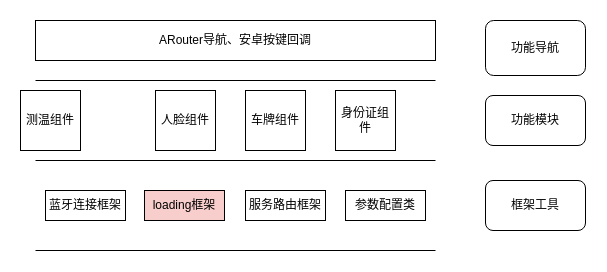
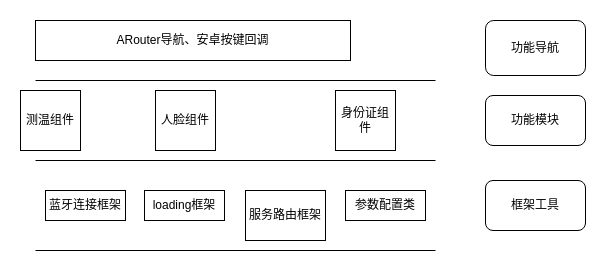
node "ARouter导航、安卓按键回调": size 400x40 -> 315x40
node "车牌组件": removed
node "loading框架": fillcolor #f8cecc -> #ffffff
node "服务路由框架": size 80x30 -> 80x50
